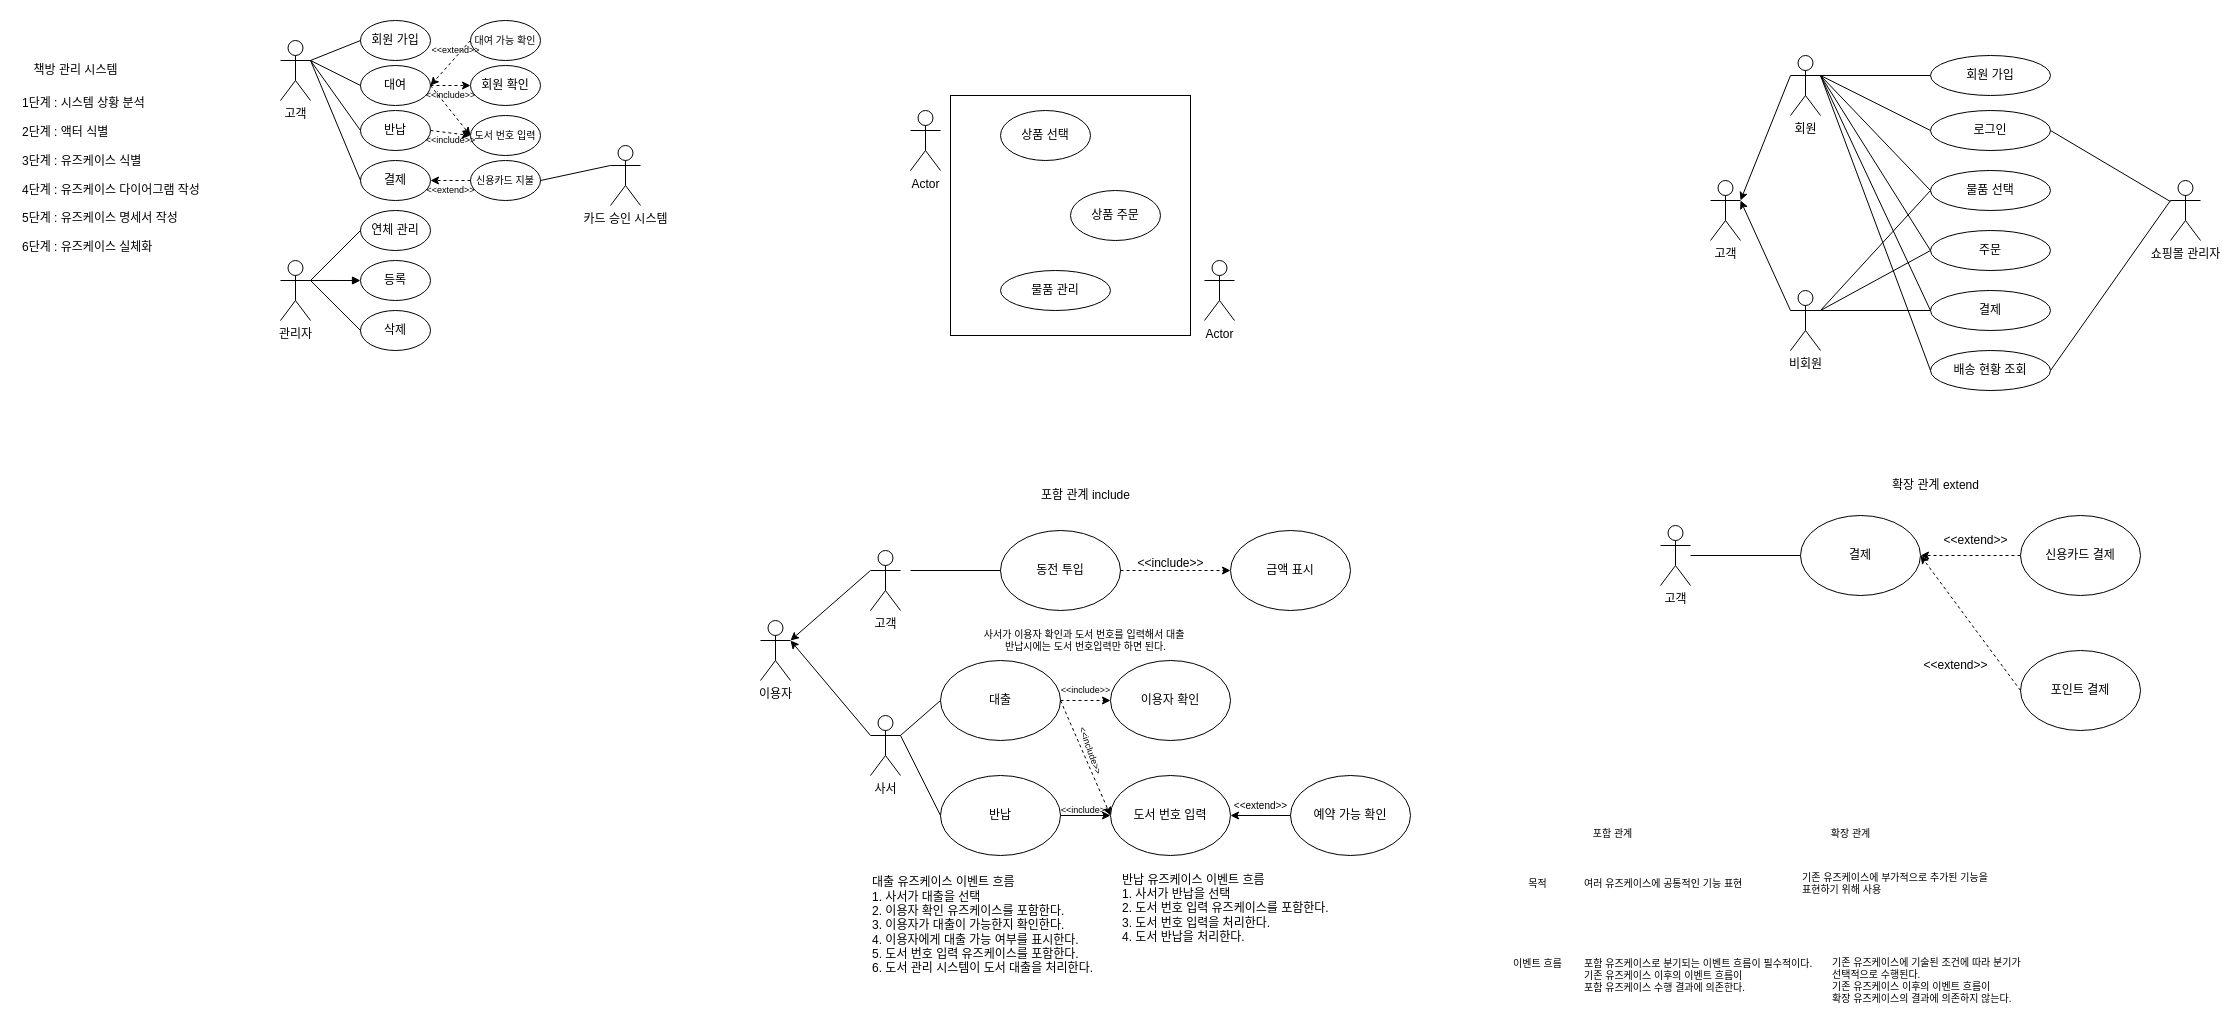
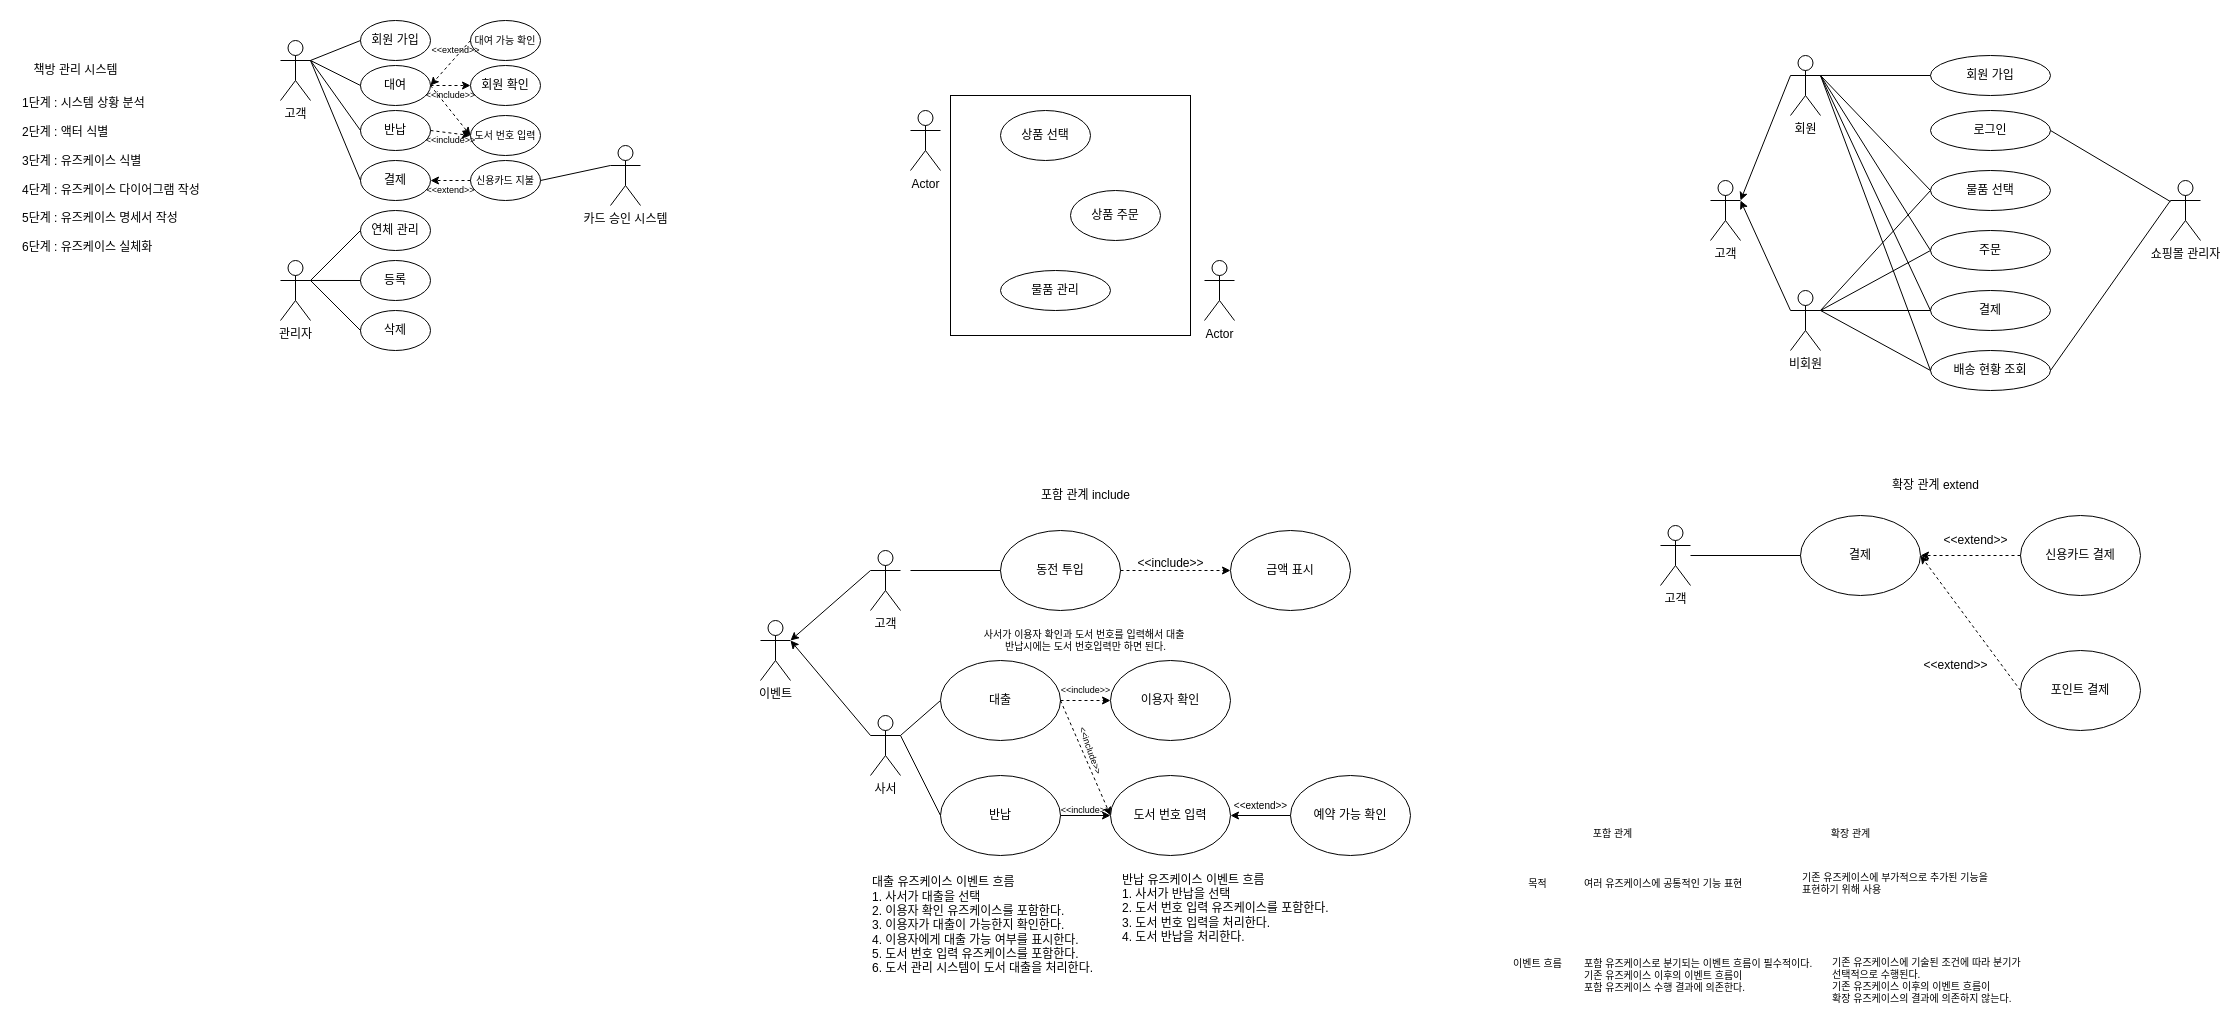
edge "회원" -- "로그인": removed
edge "관리자" -> "등록": arrowhead block -> none
edge "비회원" -- "배송 현황 조회": added
node "이용자": label "이용자" -> "이벤트"
